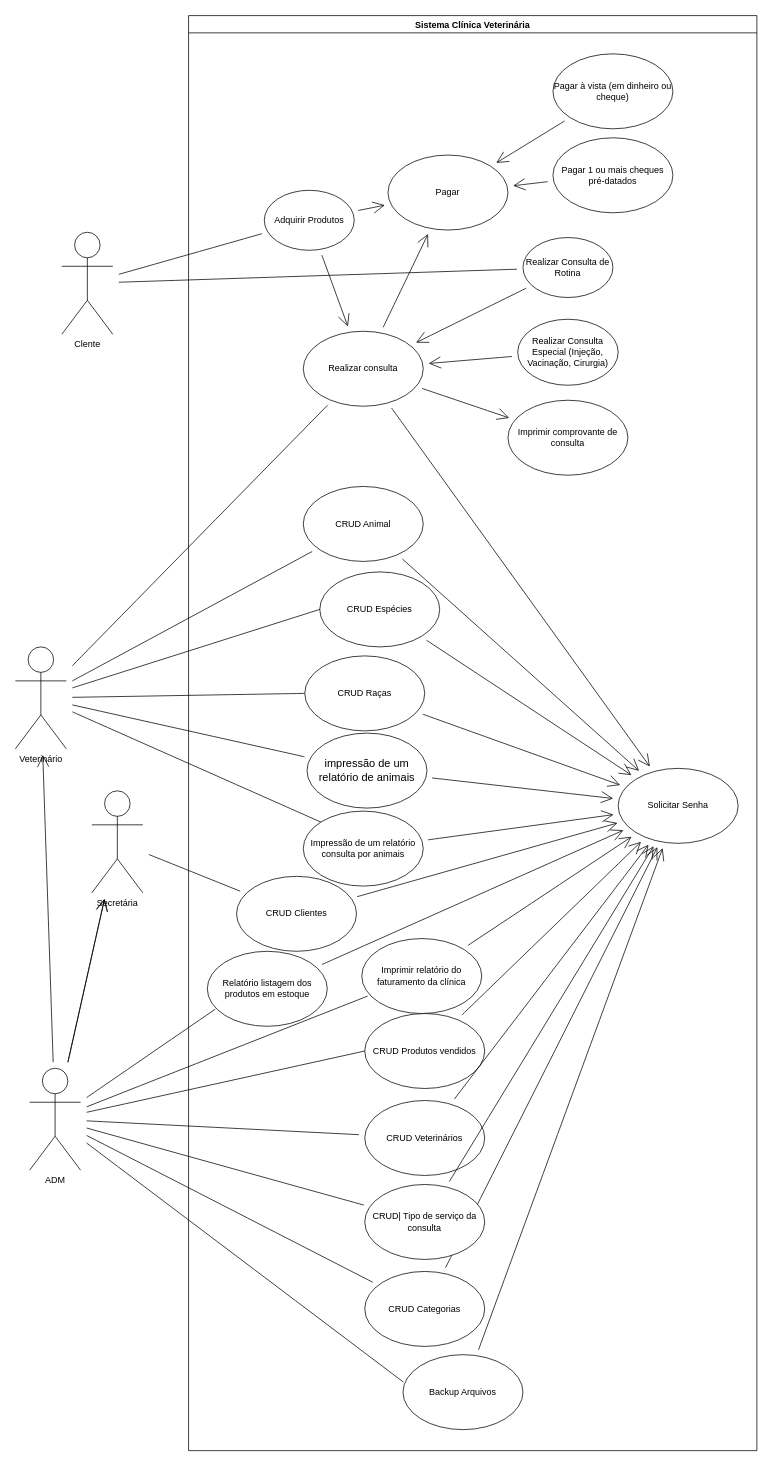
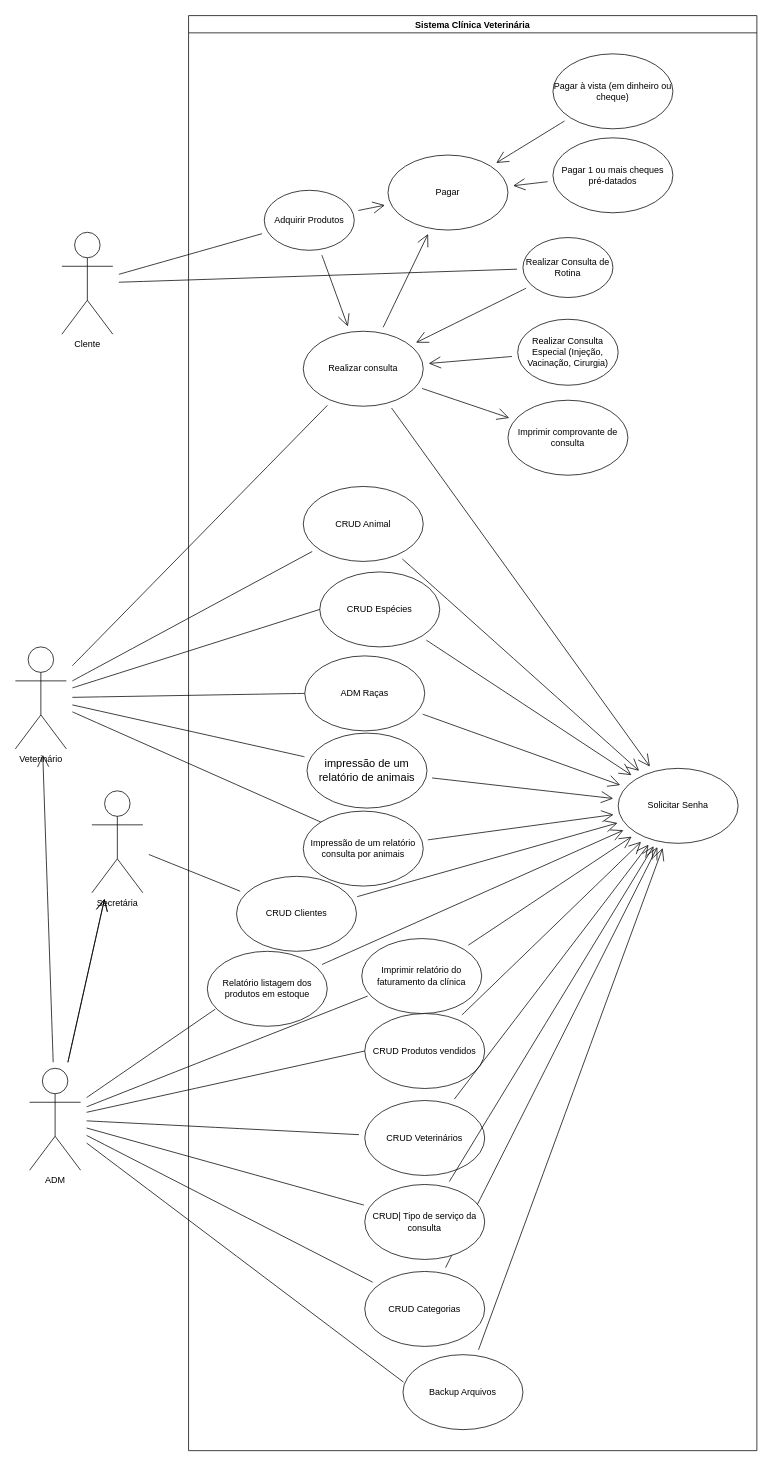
node "CRUD Raças": label "CRUD Raças" -> "ADM Raças"
